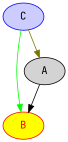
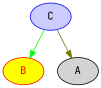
edge "A" -> "B": removed
